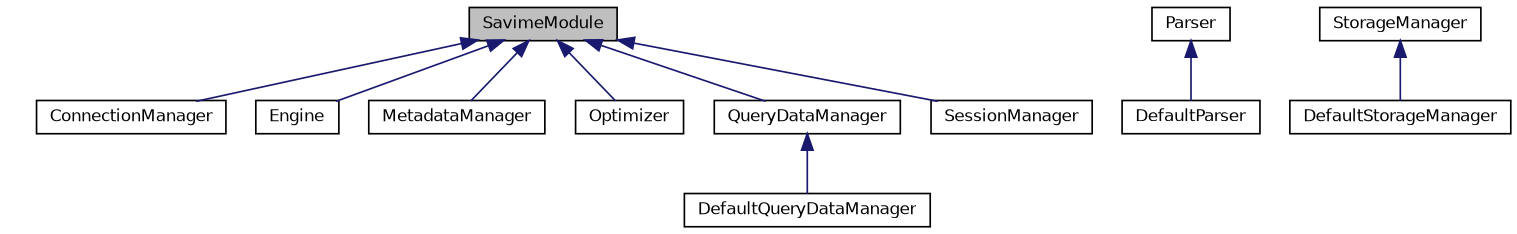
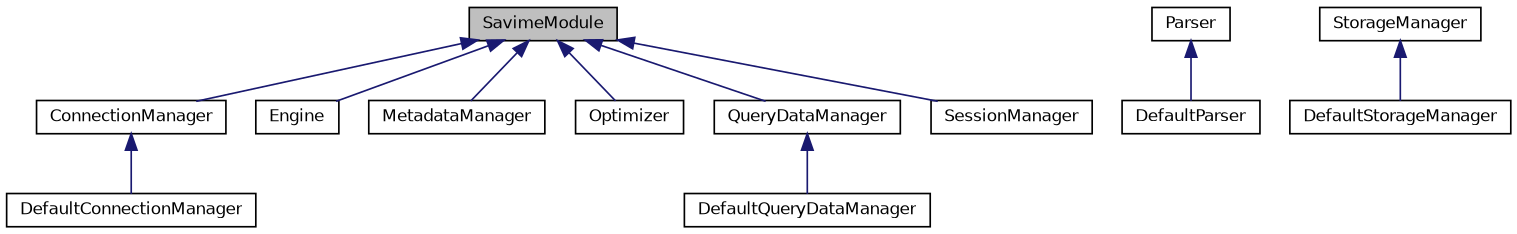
node "DefaultConnectionManager": added
